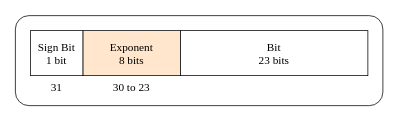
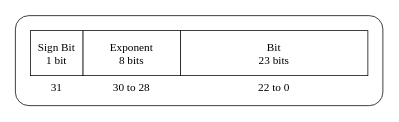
node "Exponent8 bits": fillcolor #ffe6cc -> #ffffff
node "30 to 23": label "30 to 23" -> "30 to 28"
node "22 to 0": added
